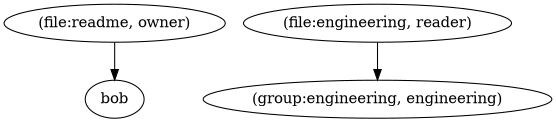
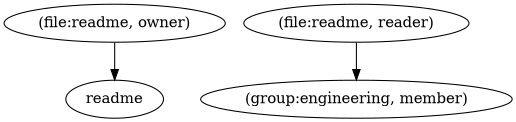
node "(file:engineering, reader)": label "(file:engineering, reader)" -> "(file:readme, reader)"
node "bob": label "bob" -> "readme"
node "(group:engineering, engineering)": label "(group:engineering, engineering)" -> "(group:engineering, member)"
